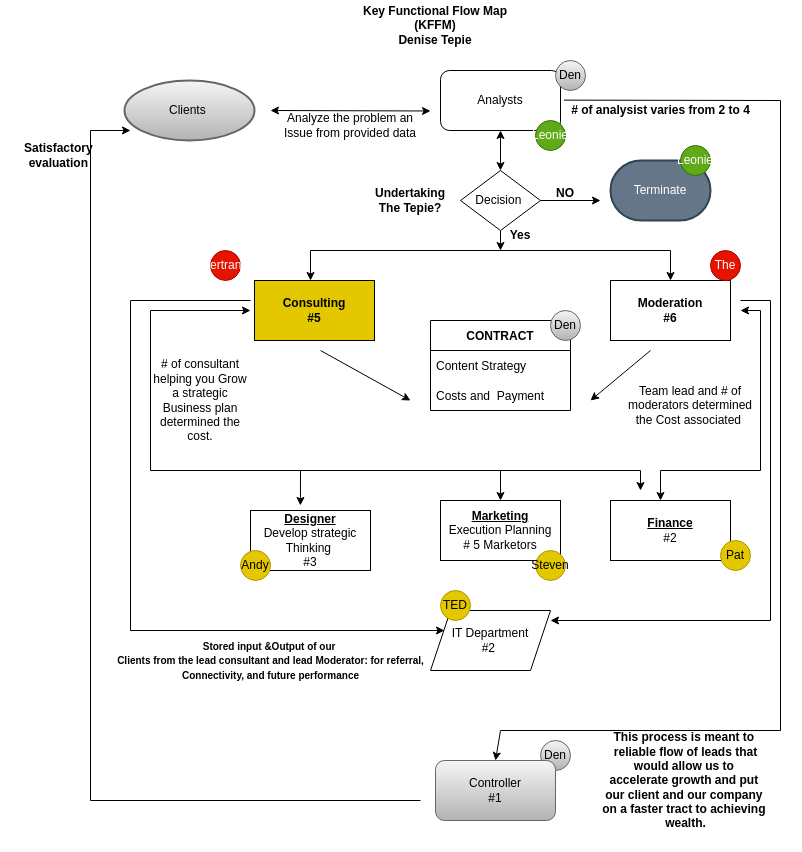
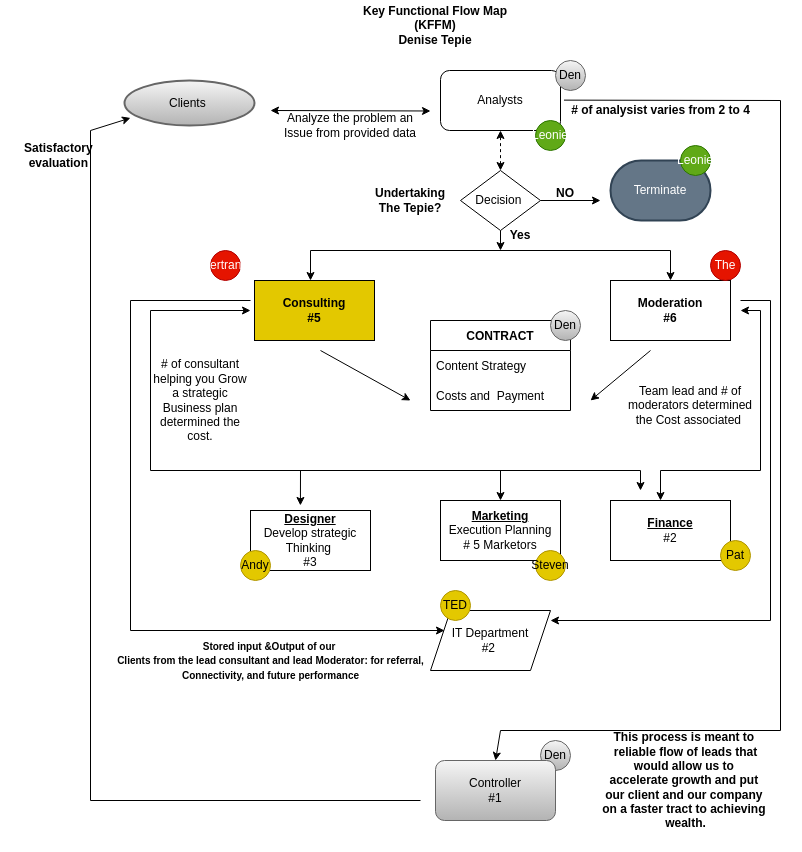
node "Clients": size 130x60 -> 130x45
edge "Analysts" -- "Decision": style solid -> dashed
